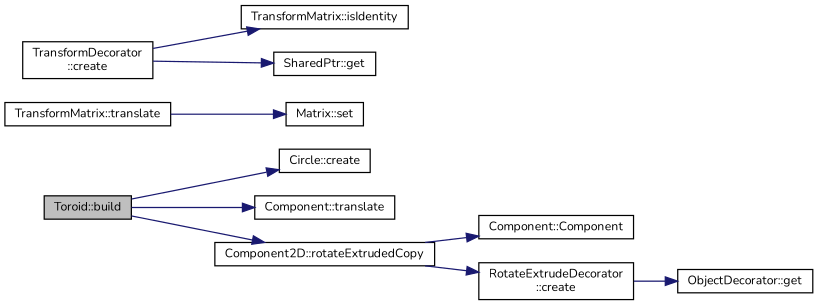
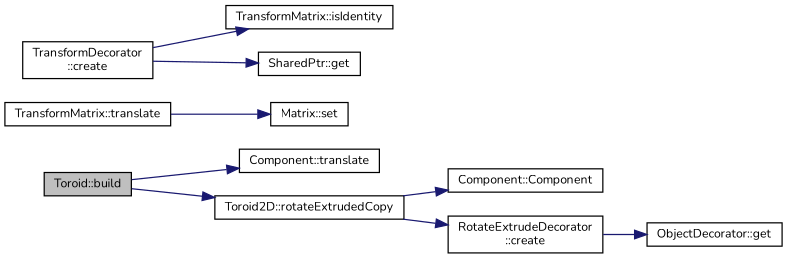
node "Circle::create": removed
node "Component2D::rotateExtrudedCopy": label "Component2D::rotateExtrudedCopy" -> "Toroid2D::rotateExtrudedCopy"
